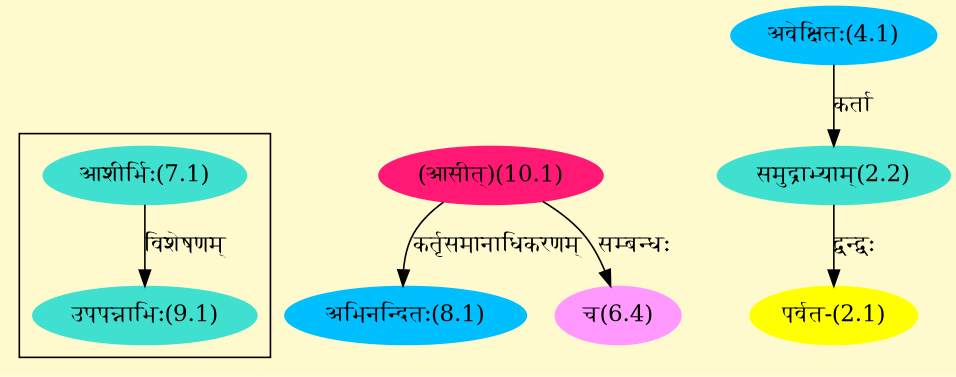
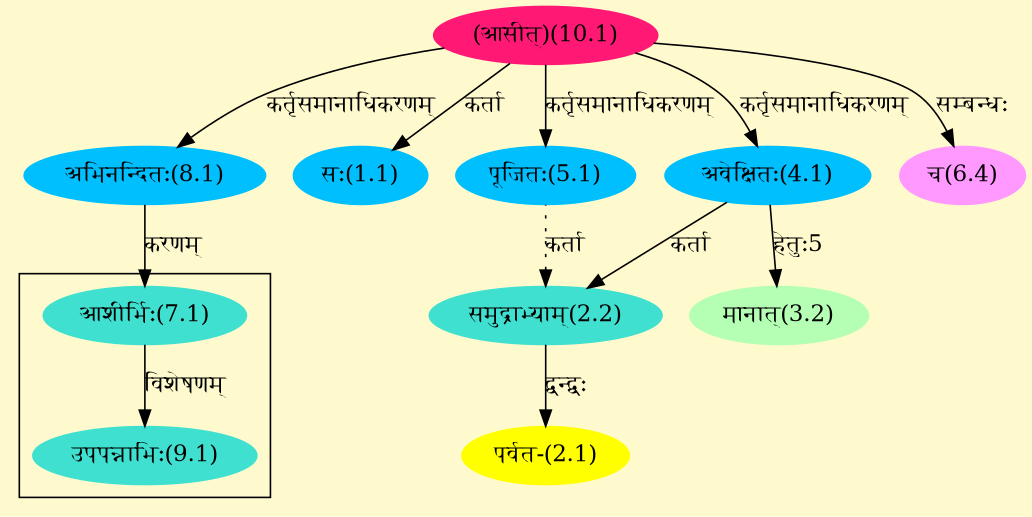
edge "(आसीत्)(10.1)" -> "अवेक्षितः(4.1)": added, label "कर्तृसमानाधिकरणम्"
node "सः(1.1)": added
node "पूजितः(5.1)": added
edge "अभिनन्दितः(8.1)" -> "आशीर्भिः(7.1)": added, label "करणम्"
node "मानात्(3.2)": added
